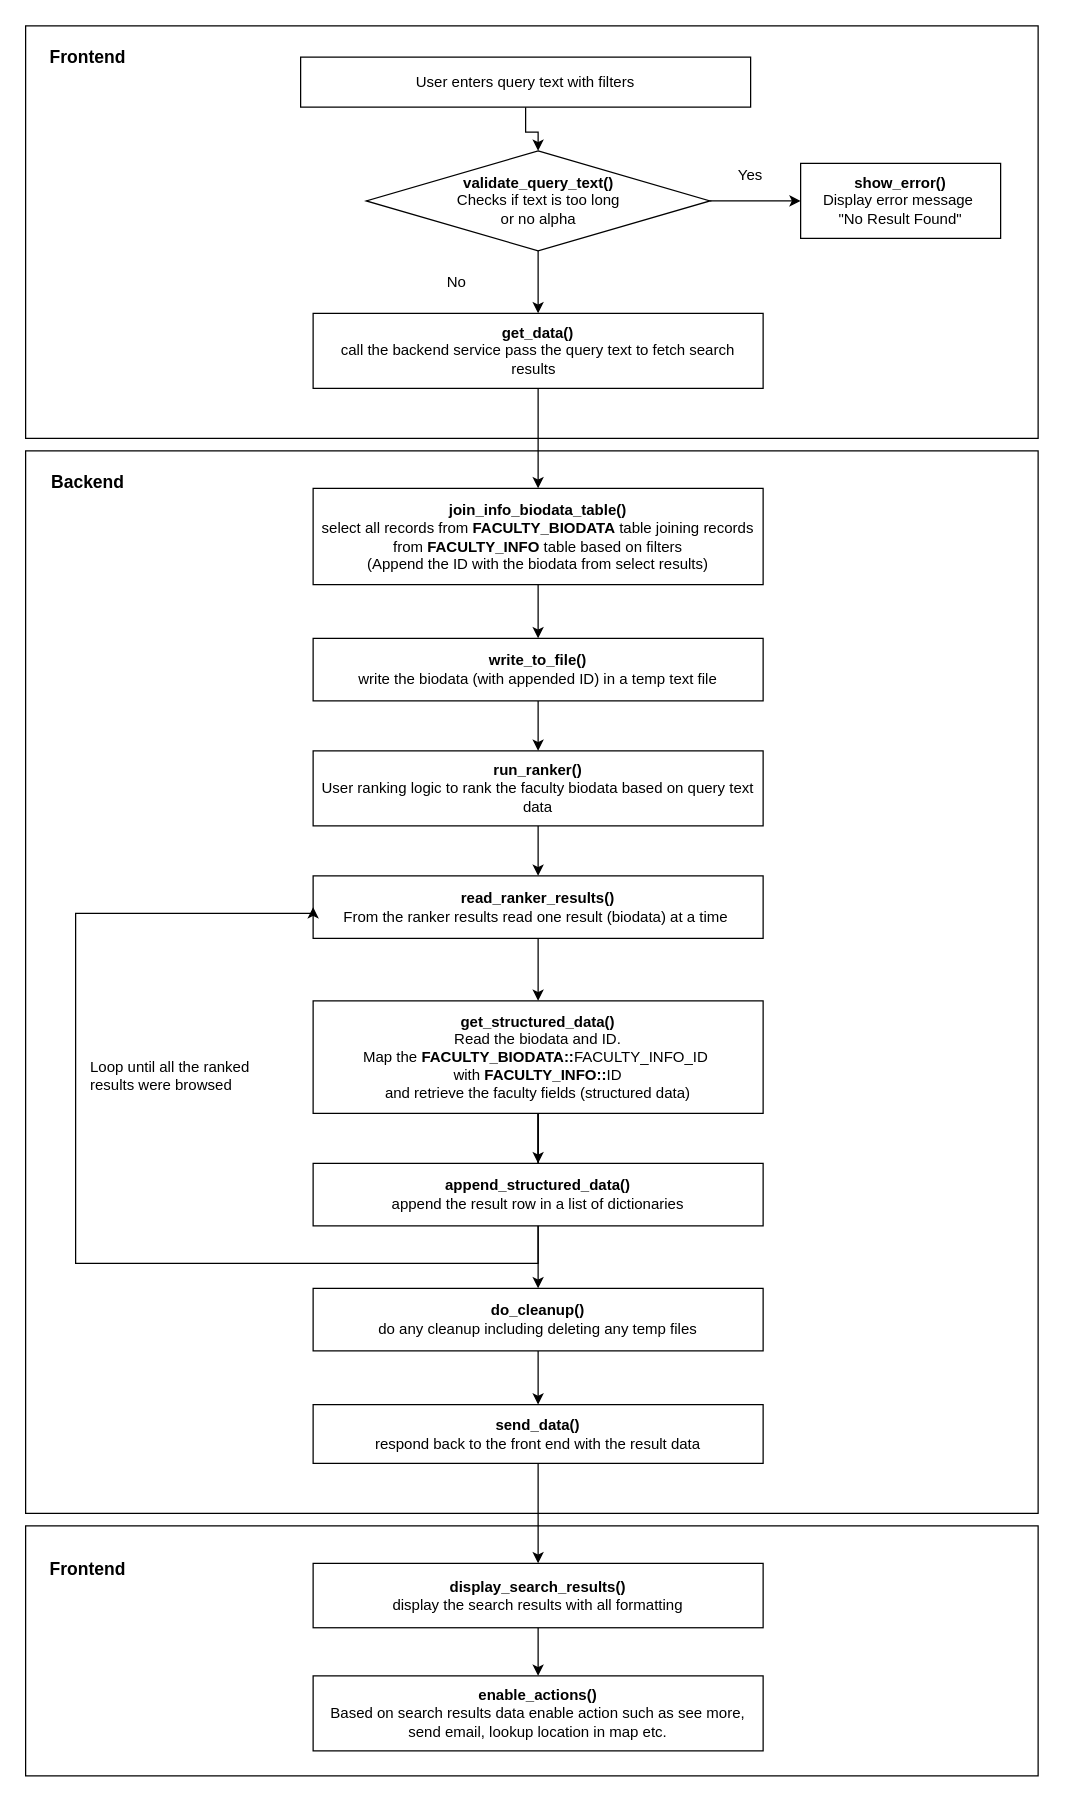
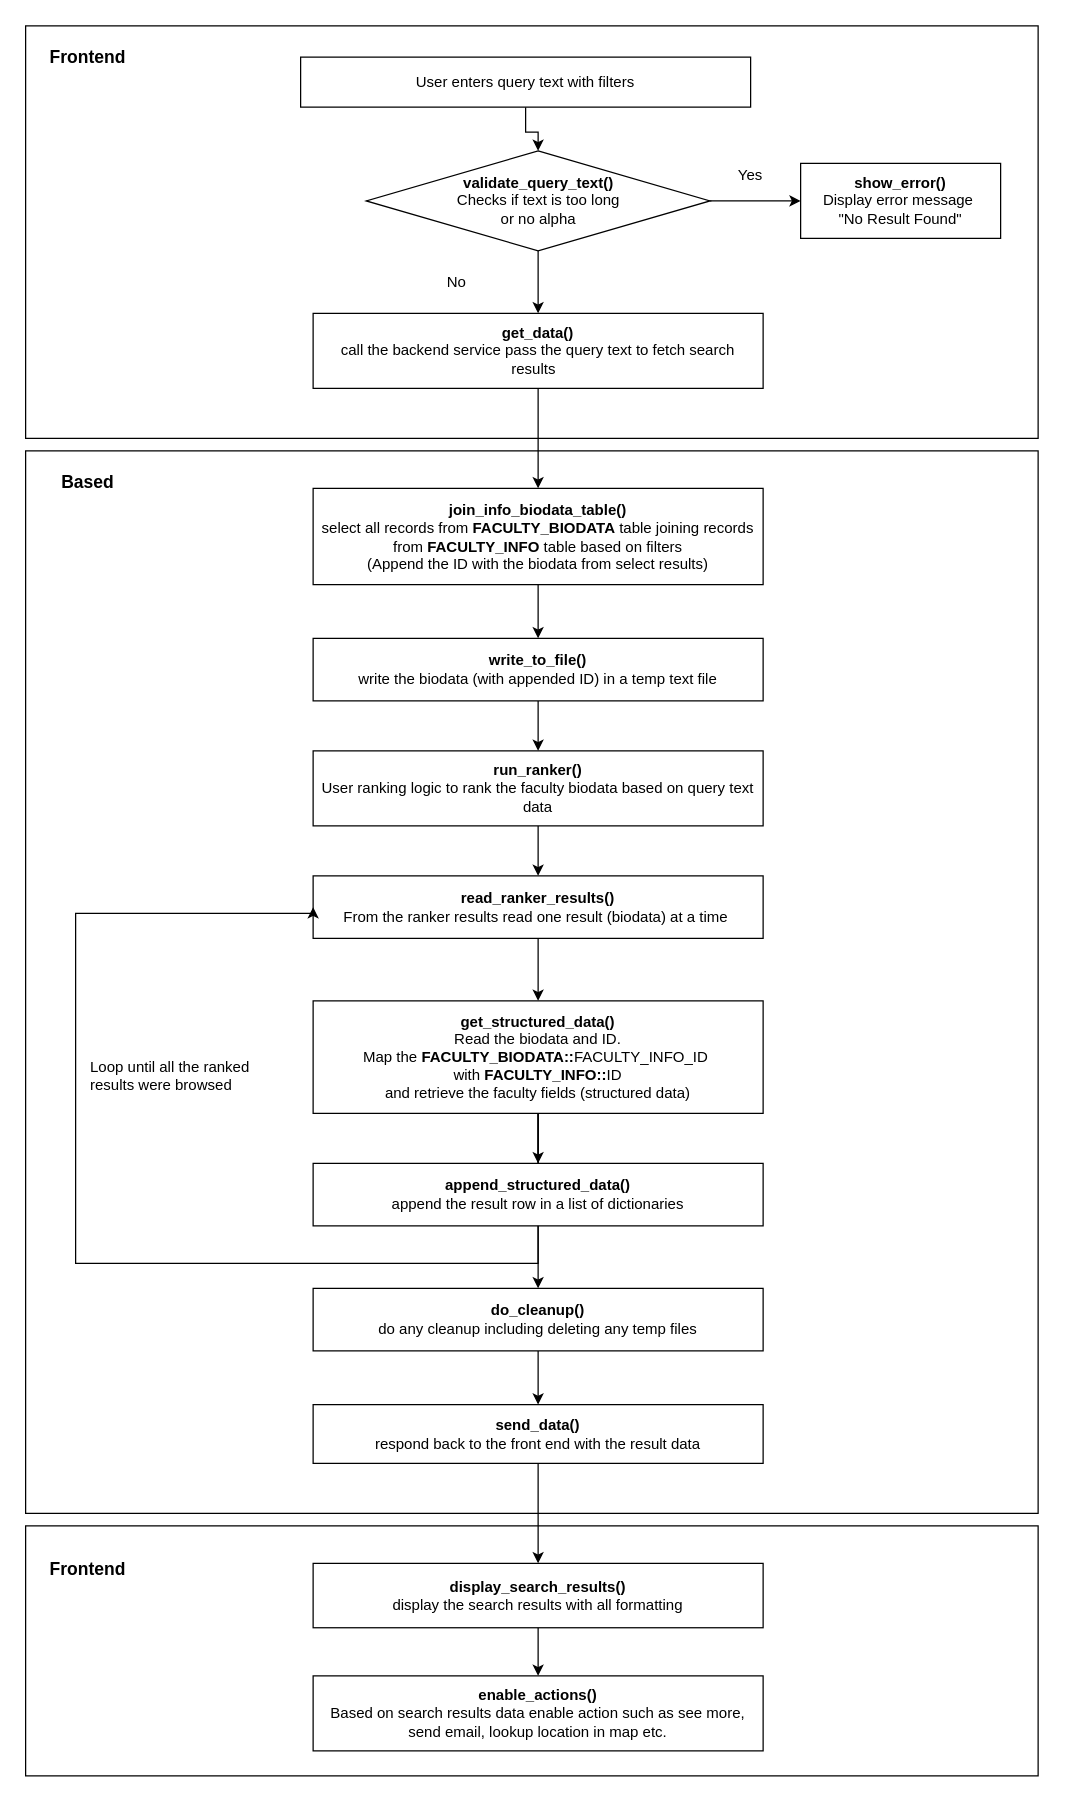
node "Backend": label "Backend" -> "Based"
